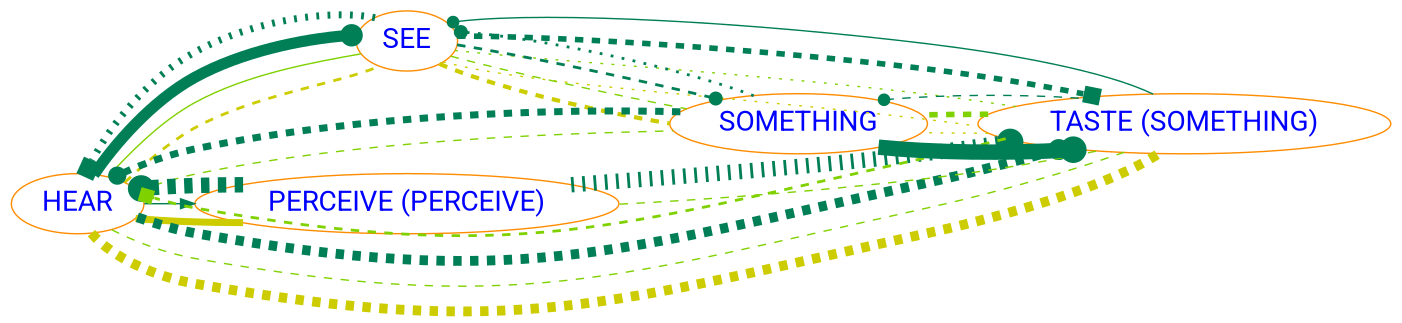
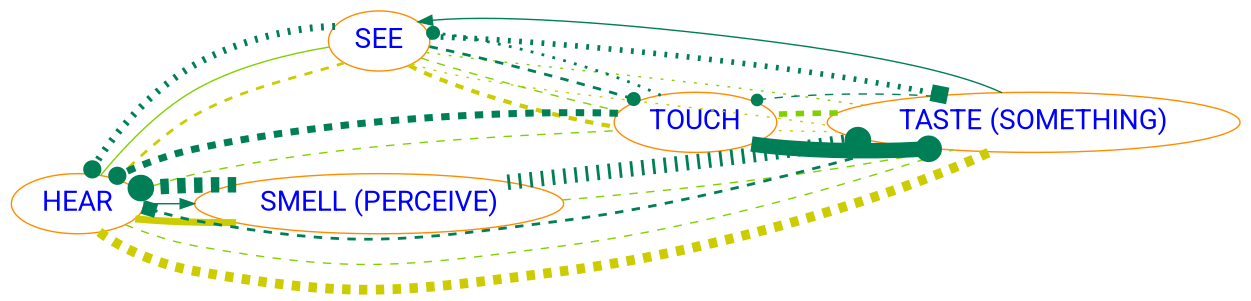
edge "TASTE (SOMETHING)" -> "SEE": arrowhead dot -> normal
edge "SEE" -> "HEAR": arrowhead box -> dot
edge "SEE" -> "TASTE (SOMETHING)": style dashed -> dotted
edge "HEAR" -> "SEE": removed
node "SOMETHING": label "SOMETHING" -> "TOUCH"
node "PERCEIVE (PERCEIVE)": label "PERCEIVE (PERCEIVE)" -> "SMELL (PERCEIVE)"
edge "TASTE (SOMETHING)" -> "HEAR": color #80d100ff -> #007e56ff
edge "HEAR" -> "TASTE (SOMETHING)": removed
